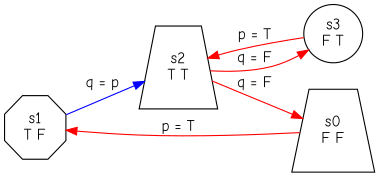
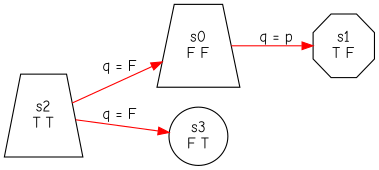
edge "s3 F T" -> "s2 T T": removed, label "p = T"
edge "s1 T F" -> "s2 T T": removed, label "q = p"
edge "s0 F F" -> "s1 T F": label "p = T" -> "q = p"
